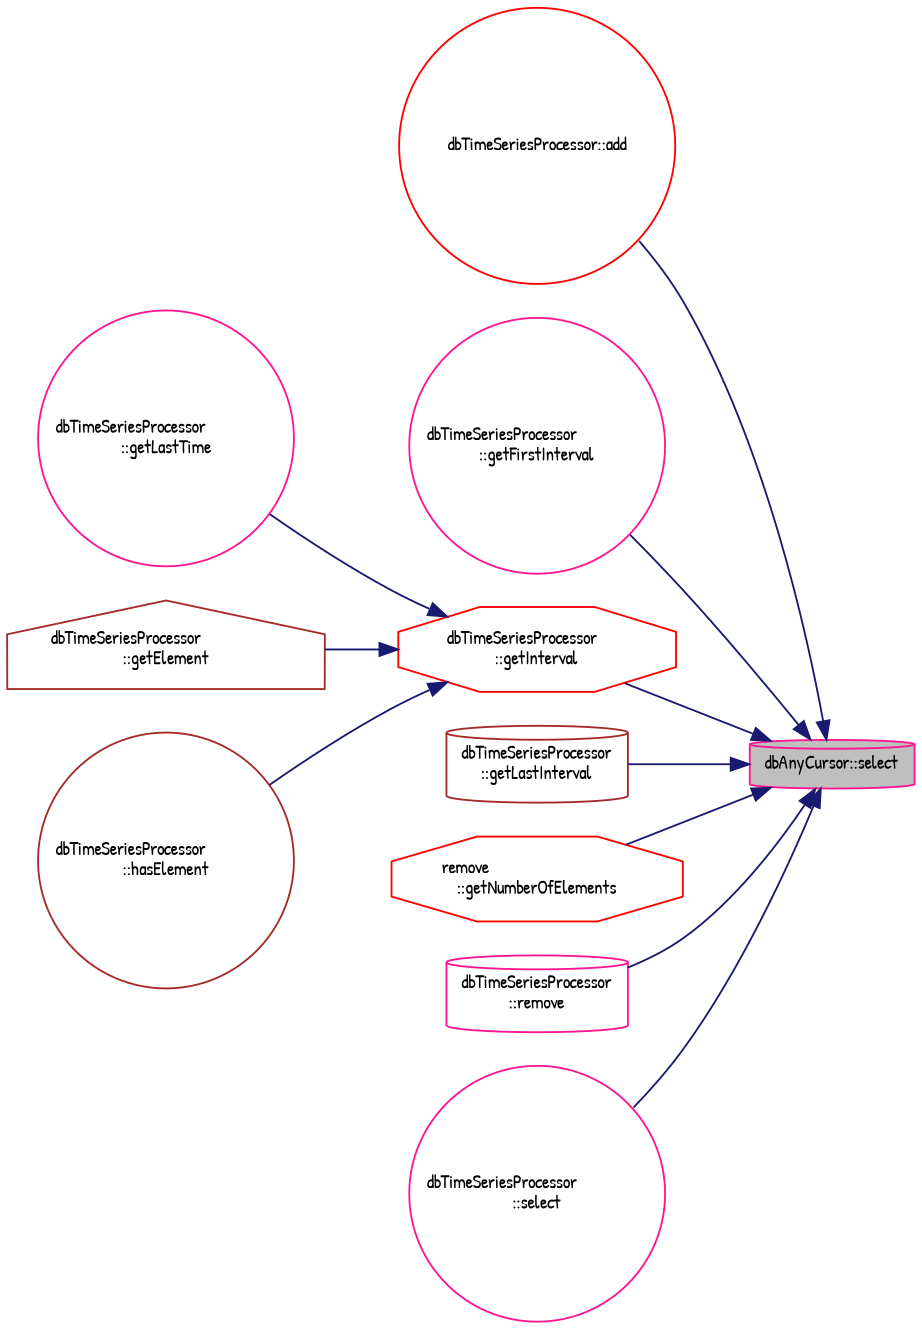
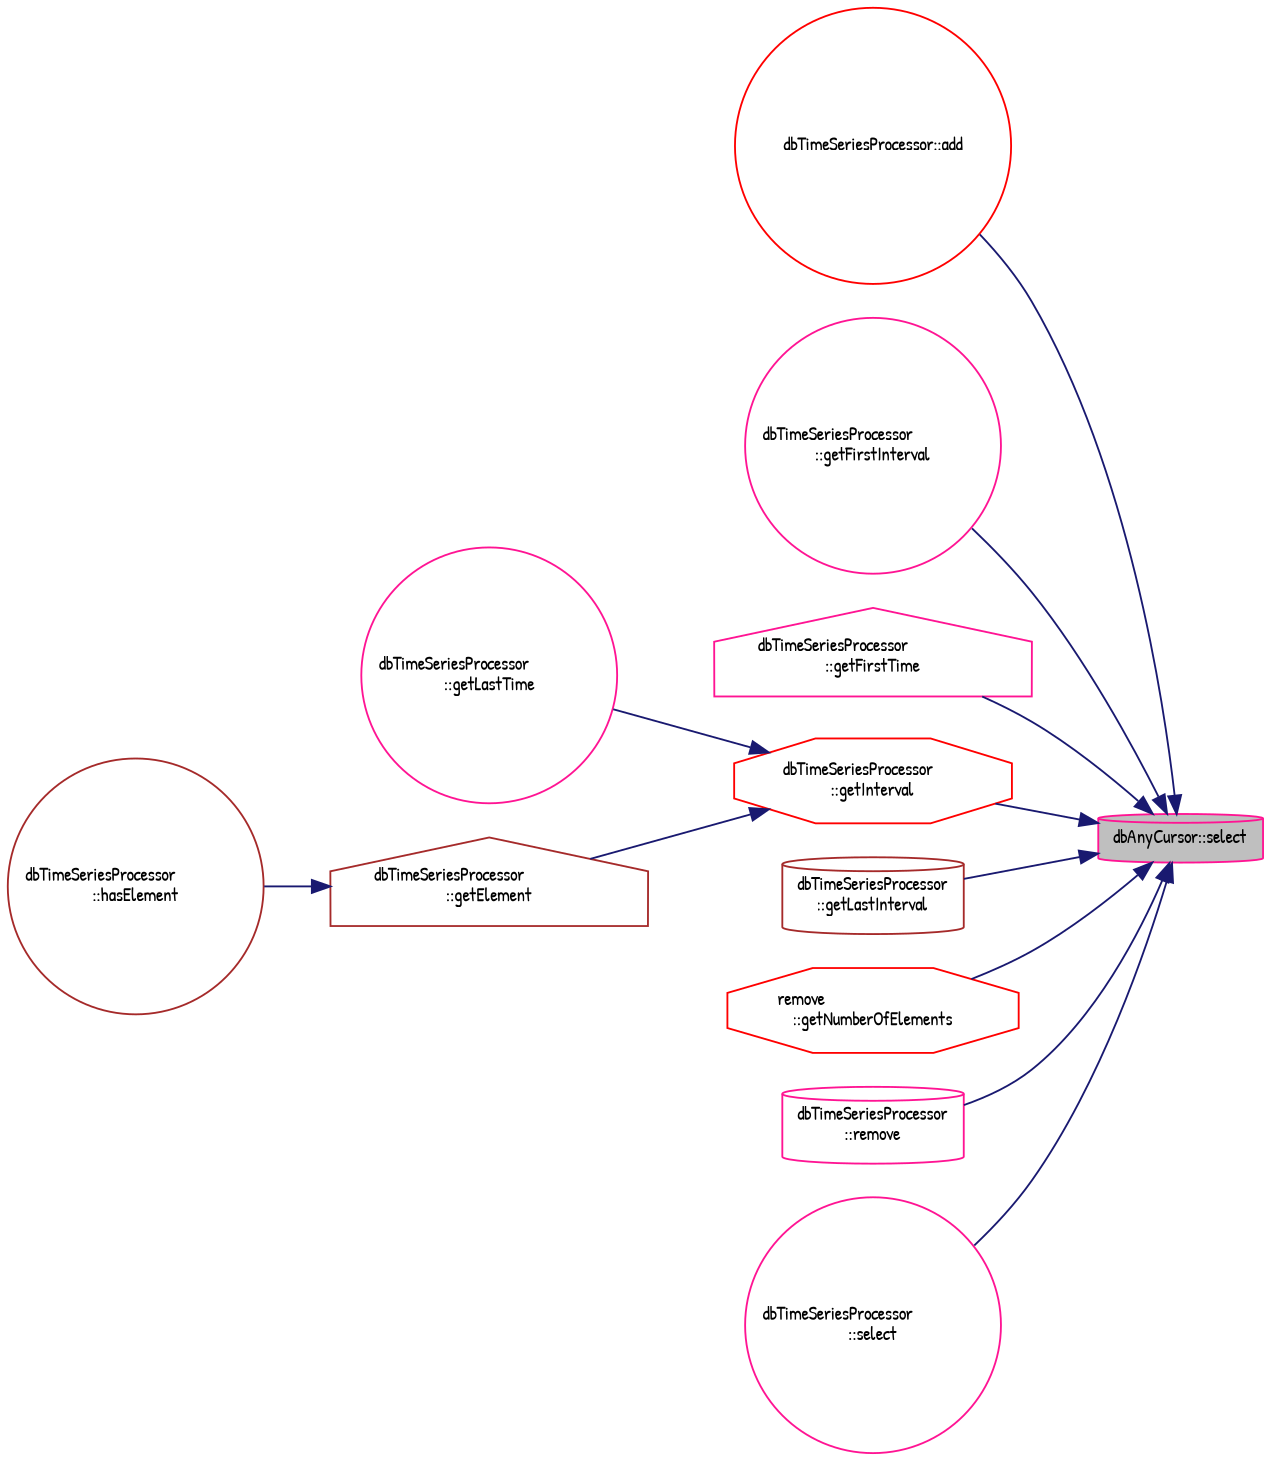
node "dbTimeSeriesProcessor ::getFirstTime": added
edge "dbTimeSeriesProcessor ::hasElement" -> "dbTimeSeriesProcessor ::getInterval": now "dbTimeSeriesProcessor ::hasElement" -> "dbTimeSeriesProcessor ::getElement"
